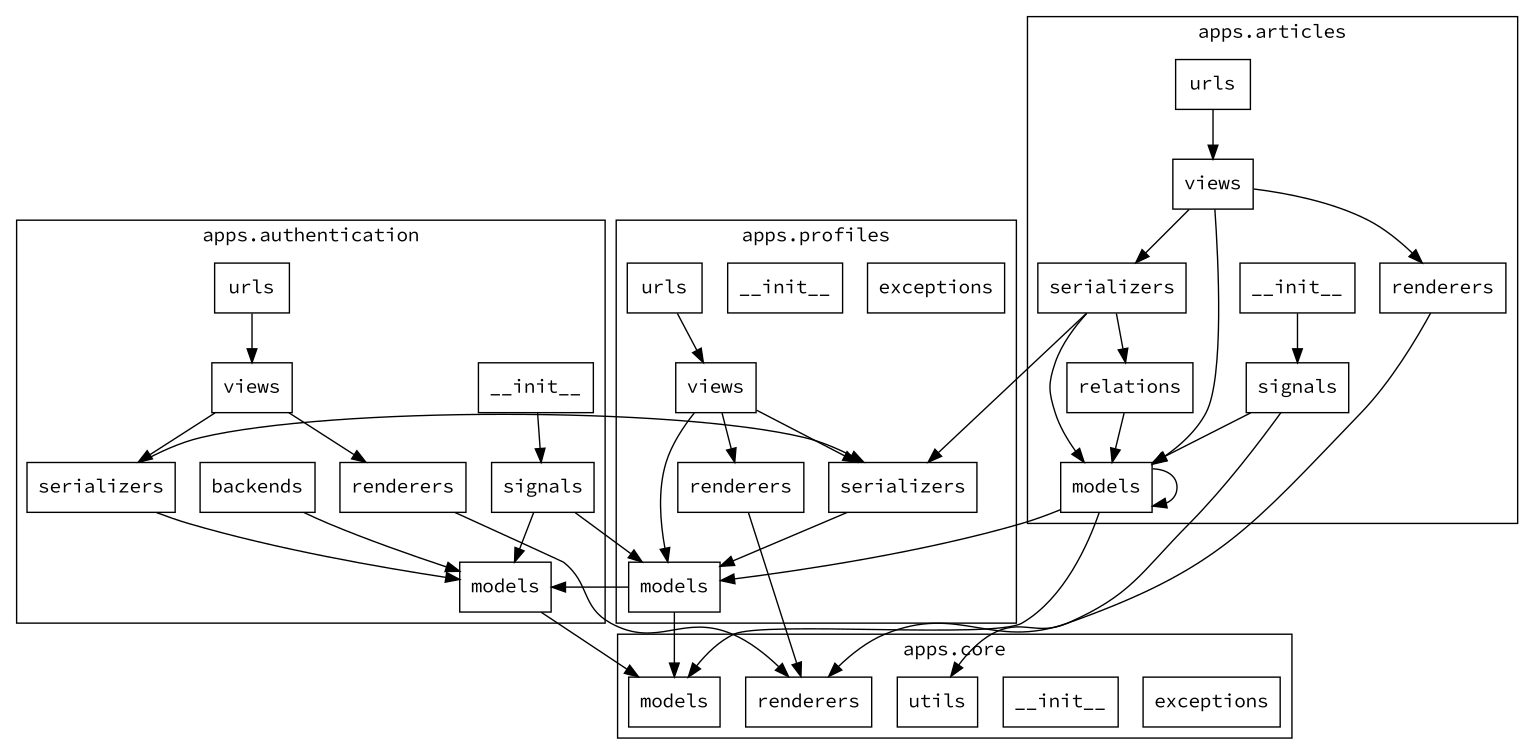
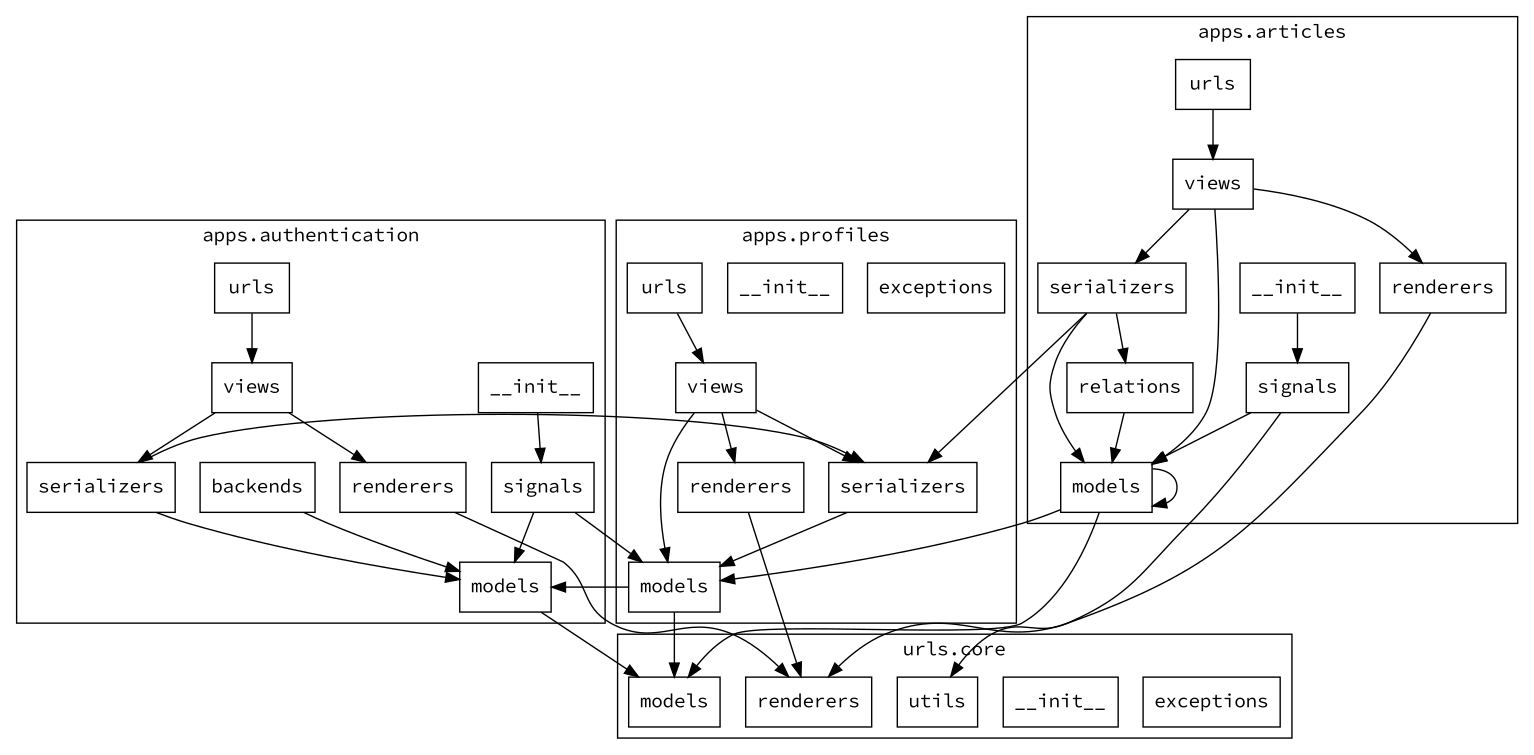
cluster "apps.core": label "apps.core" -> "urls.core"
